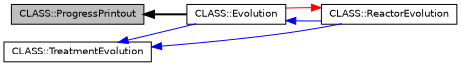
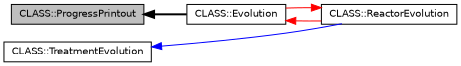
edge "CLASS::ReactorEvolution" -> "CLASS::Evolution": color blue -> red
edge "CLASS::Evolution" -> "CLASS::TreatmentEvolution": removed
